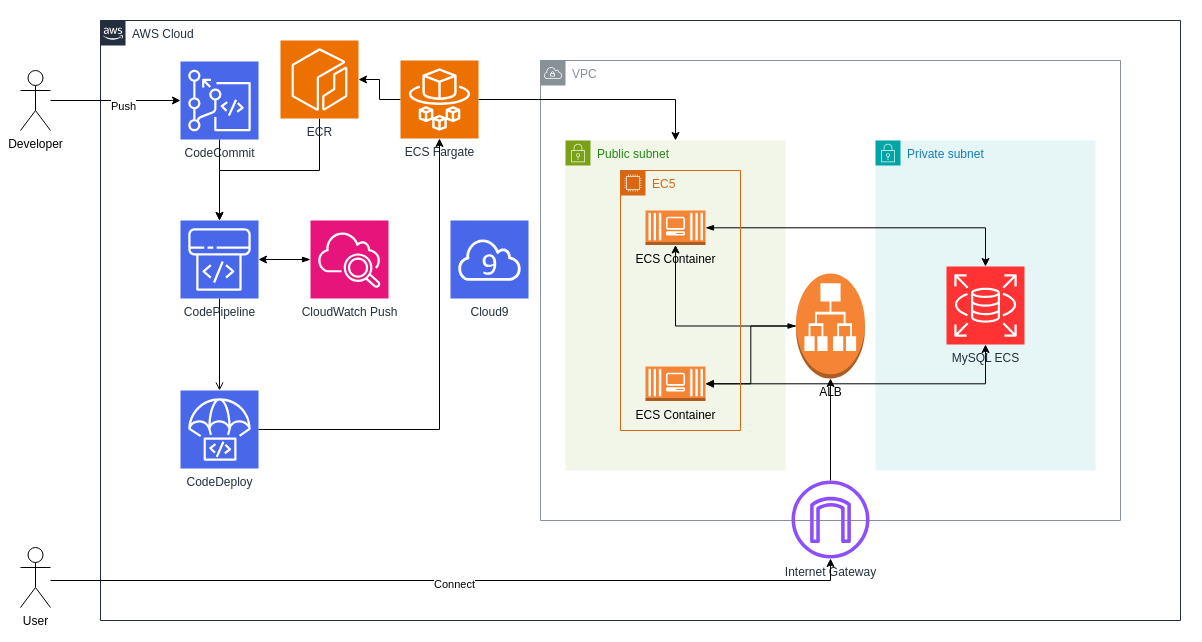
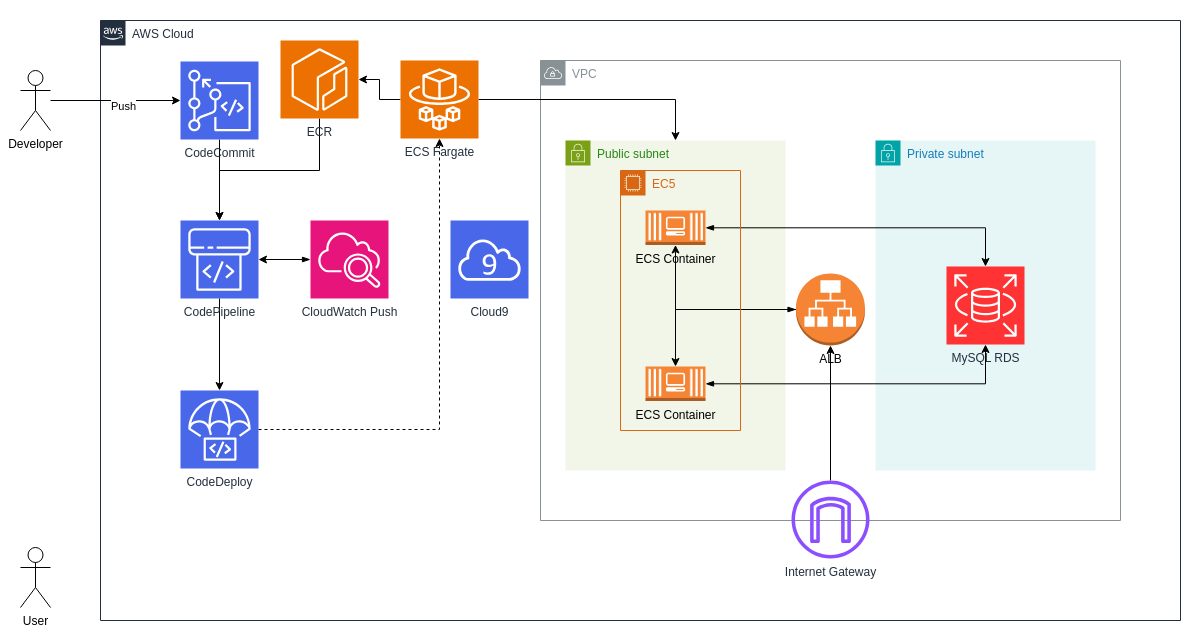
node "ALB": size 69x105 -> 69x72
node "MySQL ECS": label "MySQL ECS" -> "MySQL RDS"
edge "CodeDeploy" -> "ECS Fargate": style solid -> dashed
edge "CodePipeline" -> "CodeDeploy": arrowhead open -> classic
edge "User" -> "Internet Gateway": removed, label "Connect"
